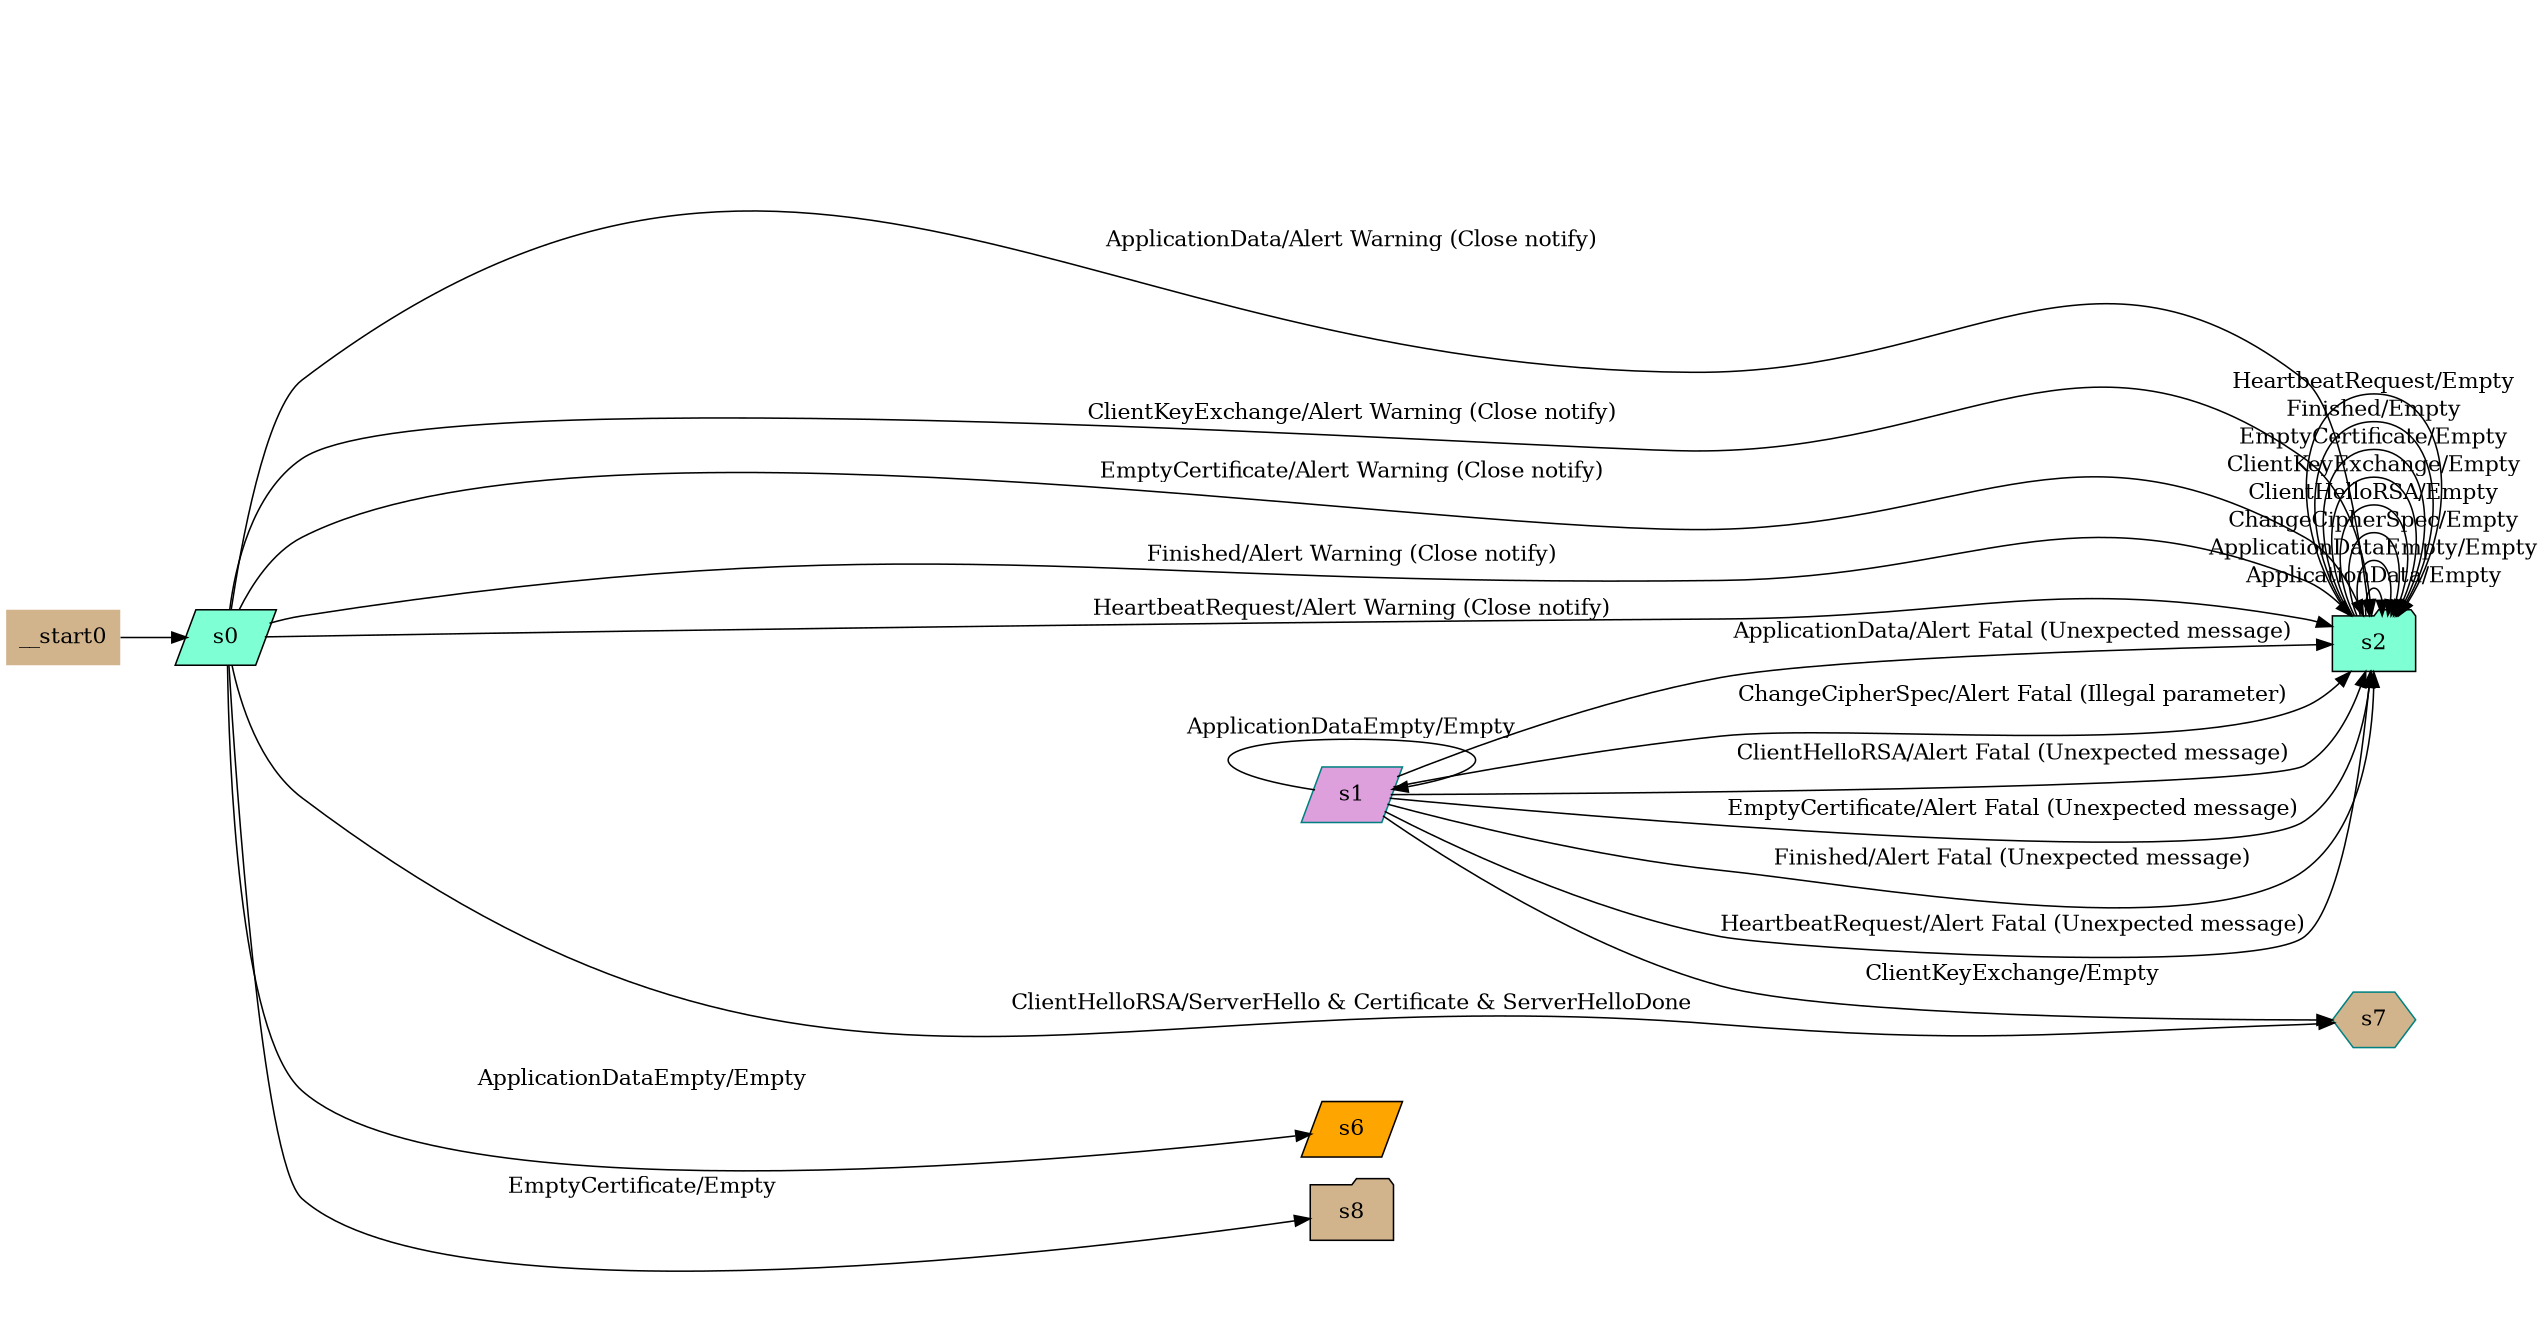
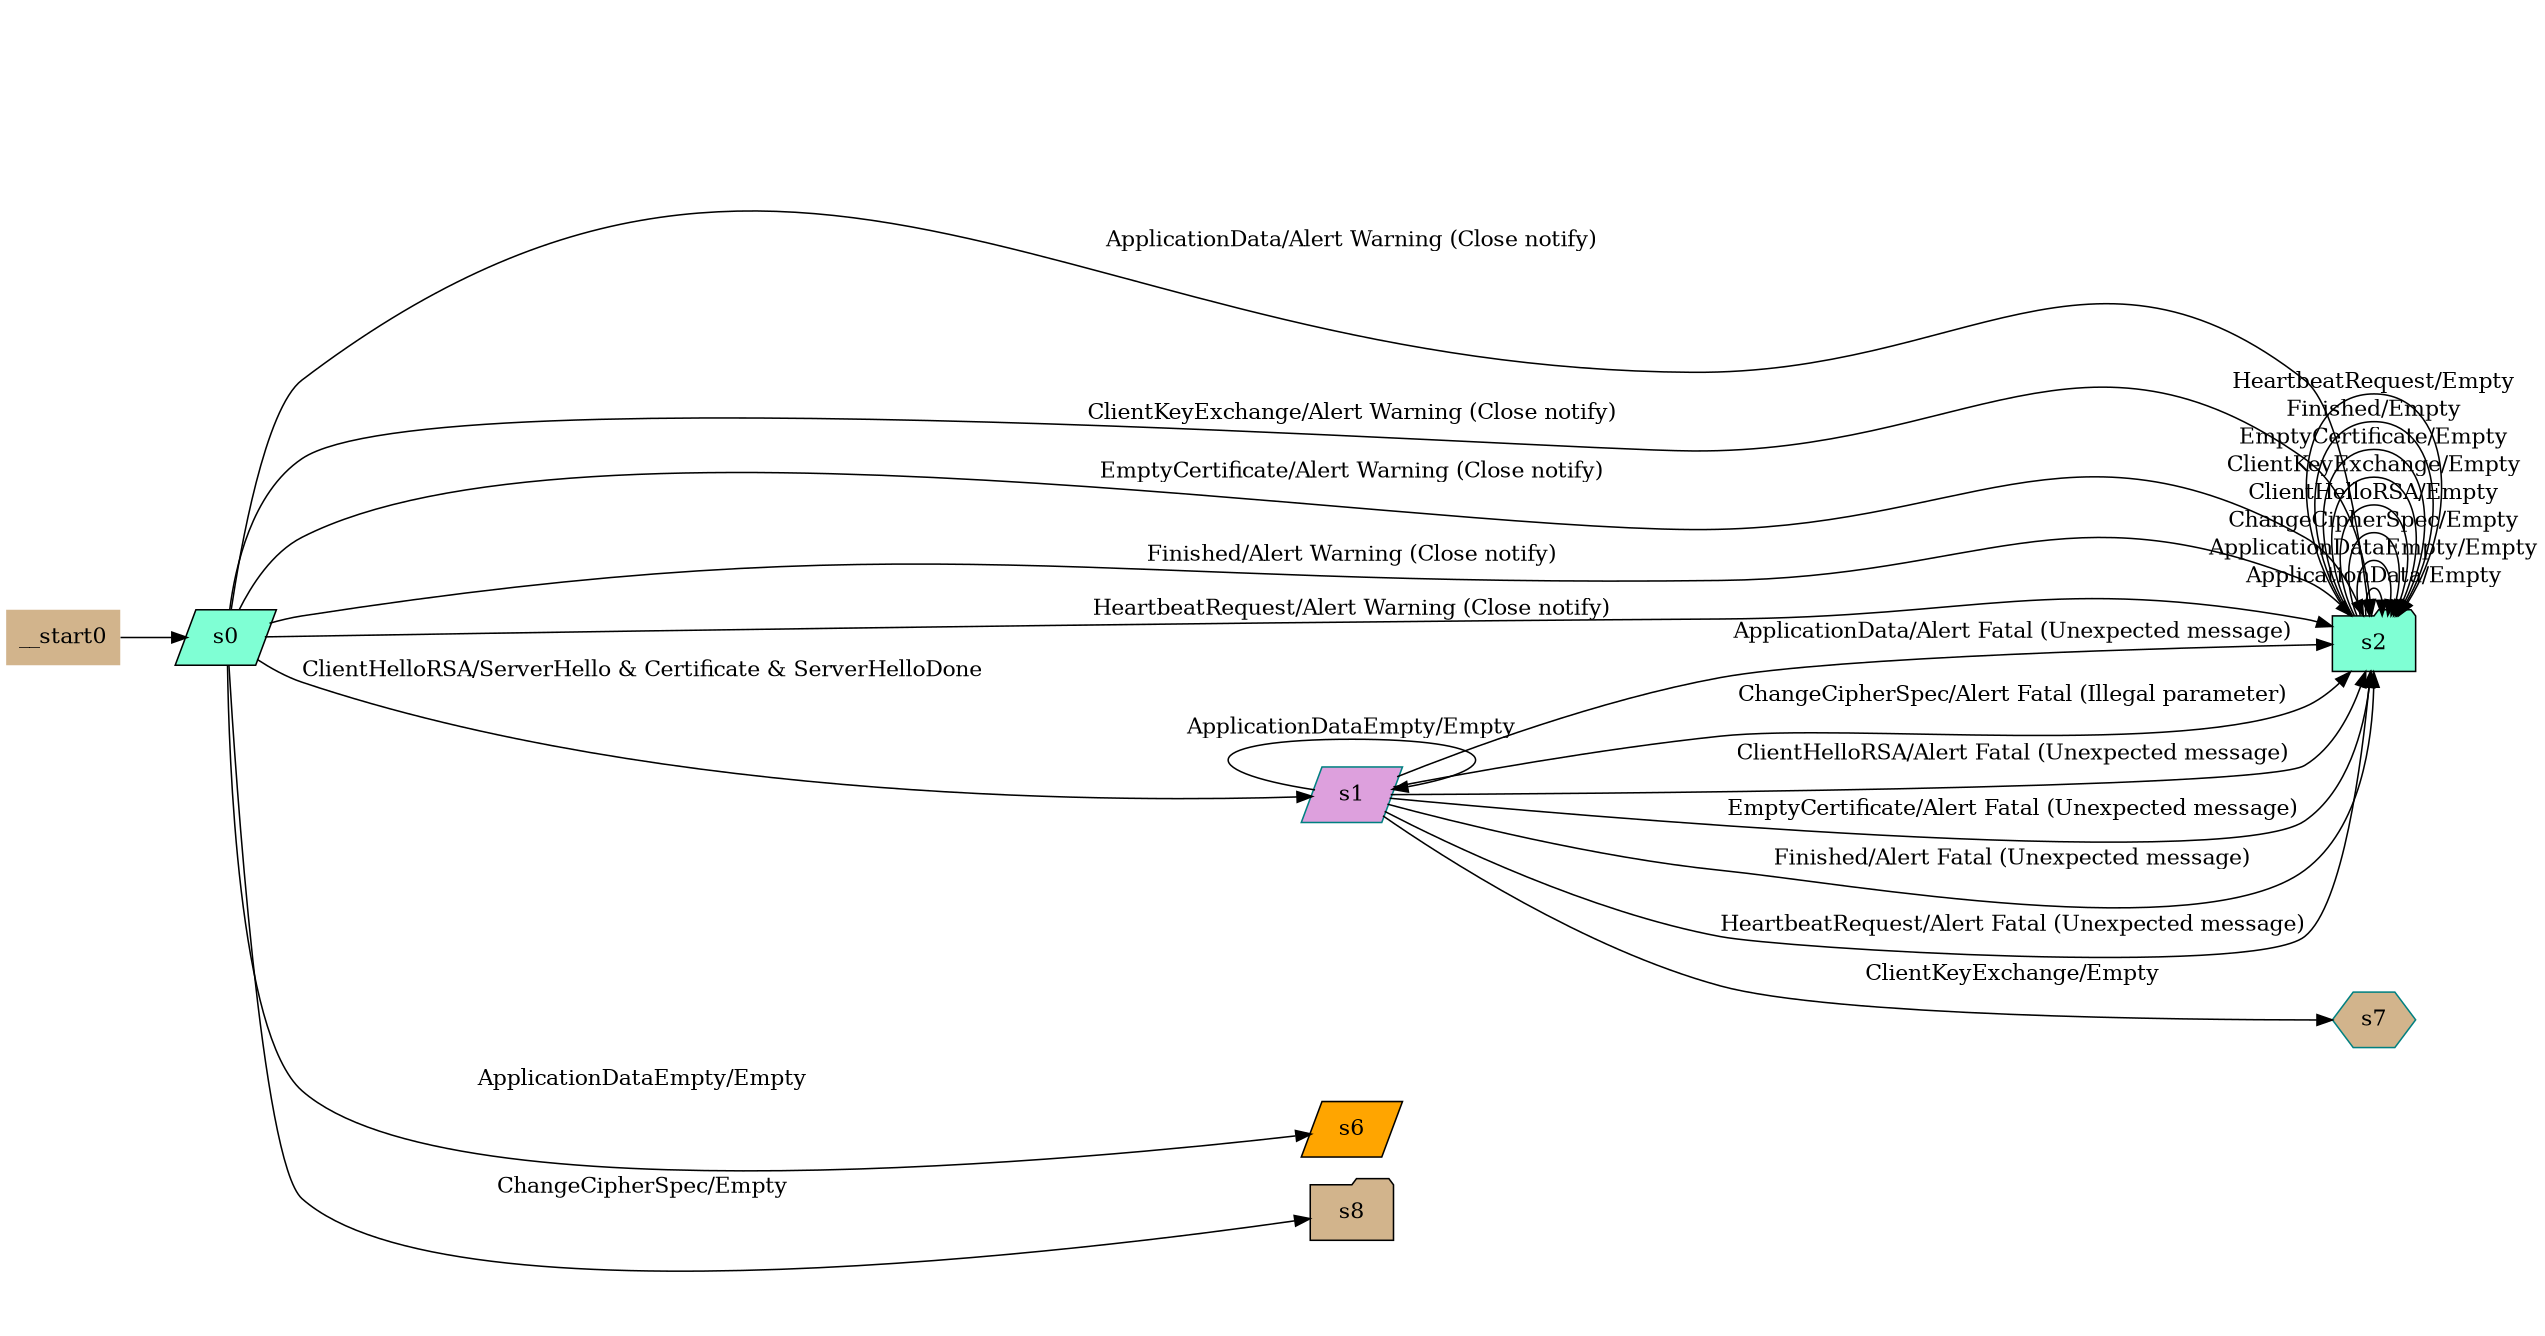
edge "s0" -> "s7": now "s0" -> "s1"
edge "s0" -> "s8": label "EmptyCertificate/Empty" -> "ChangeCipherSpec/Empty"
